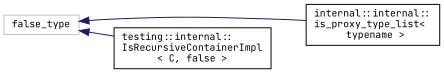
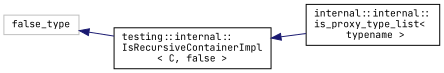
edge "internal::internal:: is_proxy_type_list< typename >" -> "false_type": now "internal::internal:: is_proxy_type_list< typename >" -> "testing::internal:: IsRecursiveContainerImpl < C, false >"
